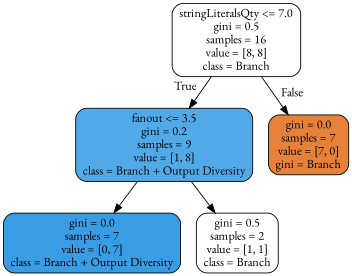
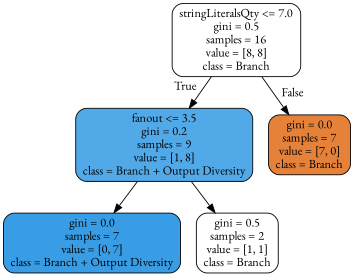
node "gini = 0.0 samples = 7 value = [7, 0] gini = Branch": label "gini = 0.0 samples = 7 value = [7, 0] gini = Branch" -> "gini = 0.0 samples = 7 value = [7, 0] class = Branch"
